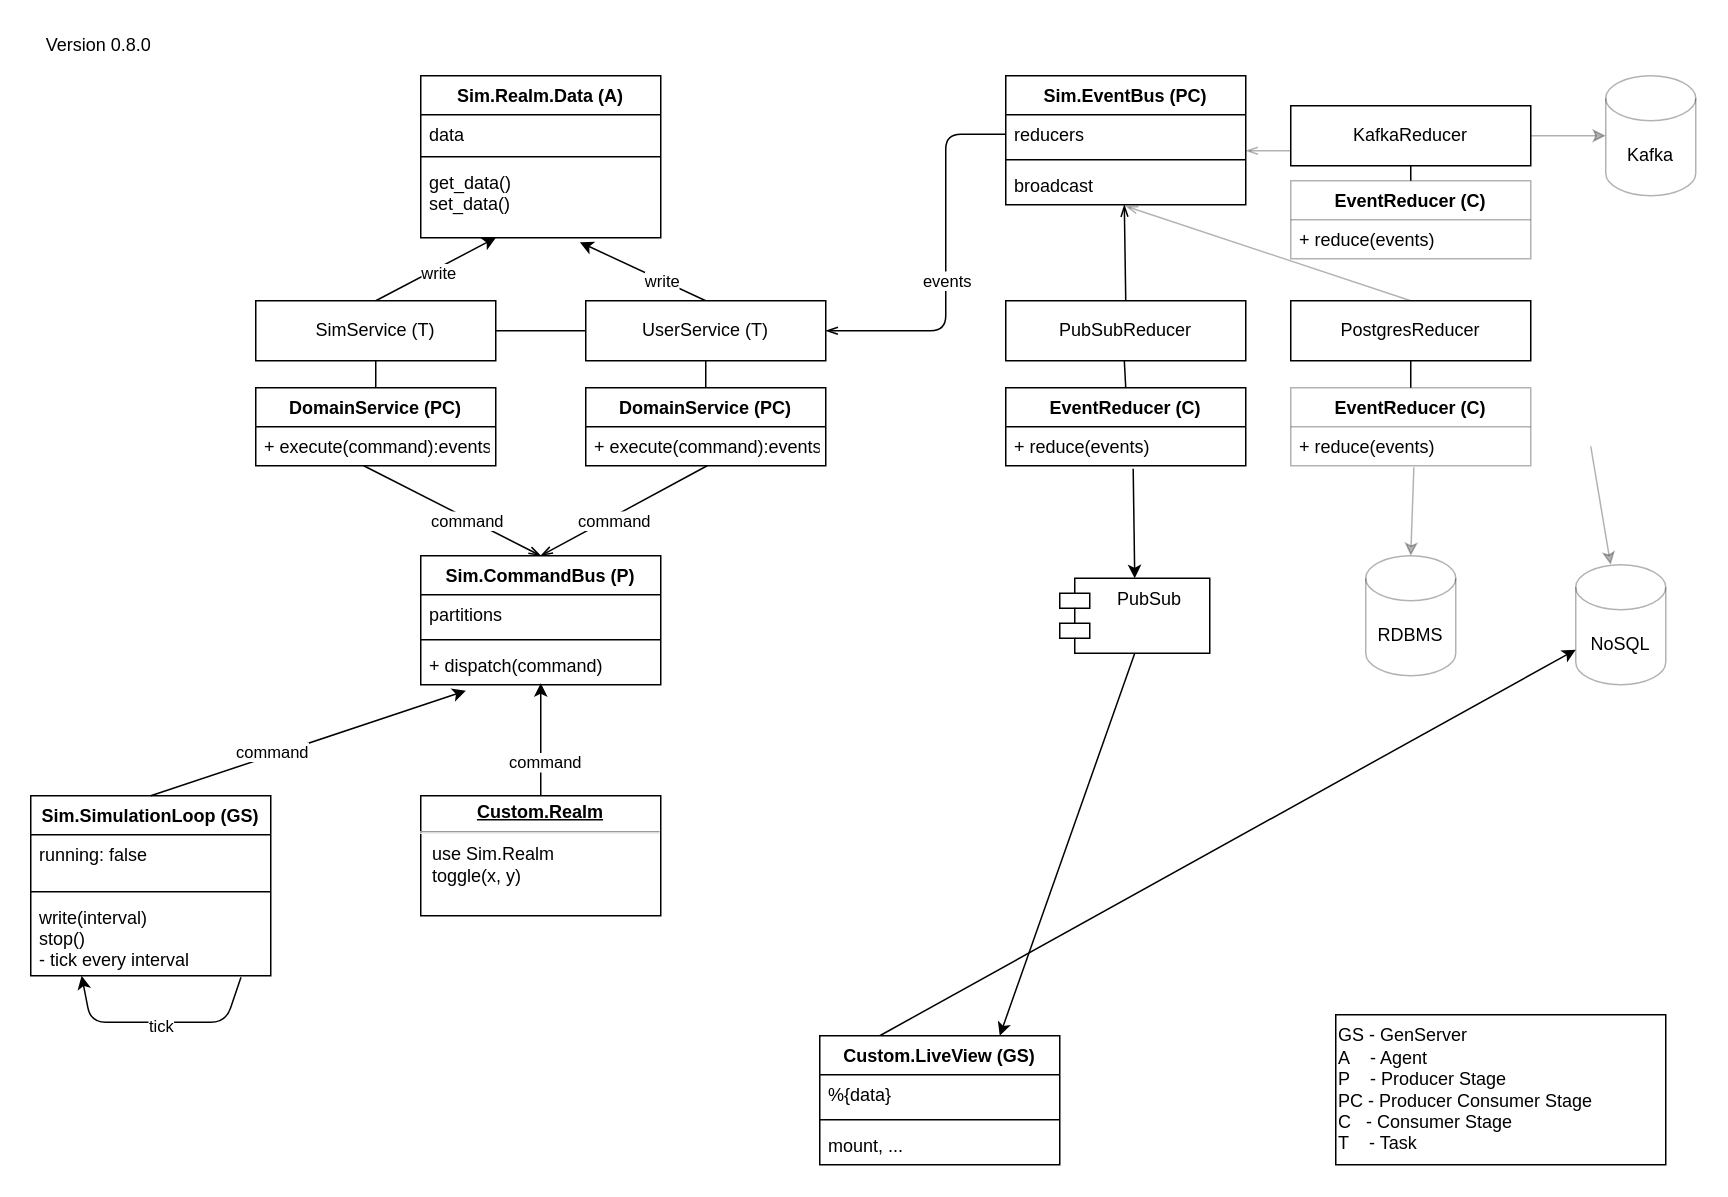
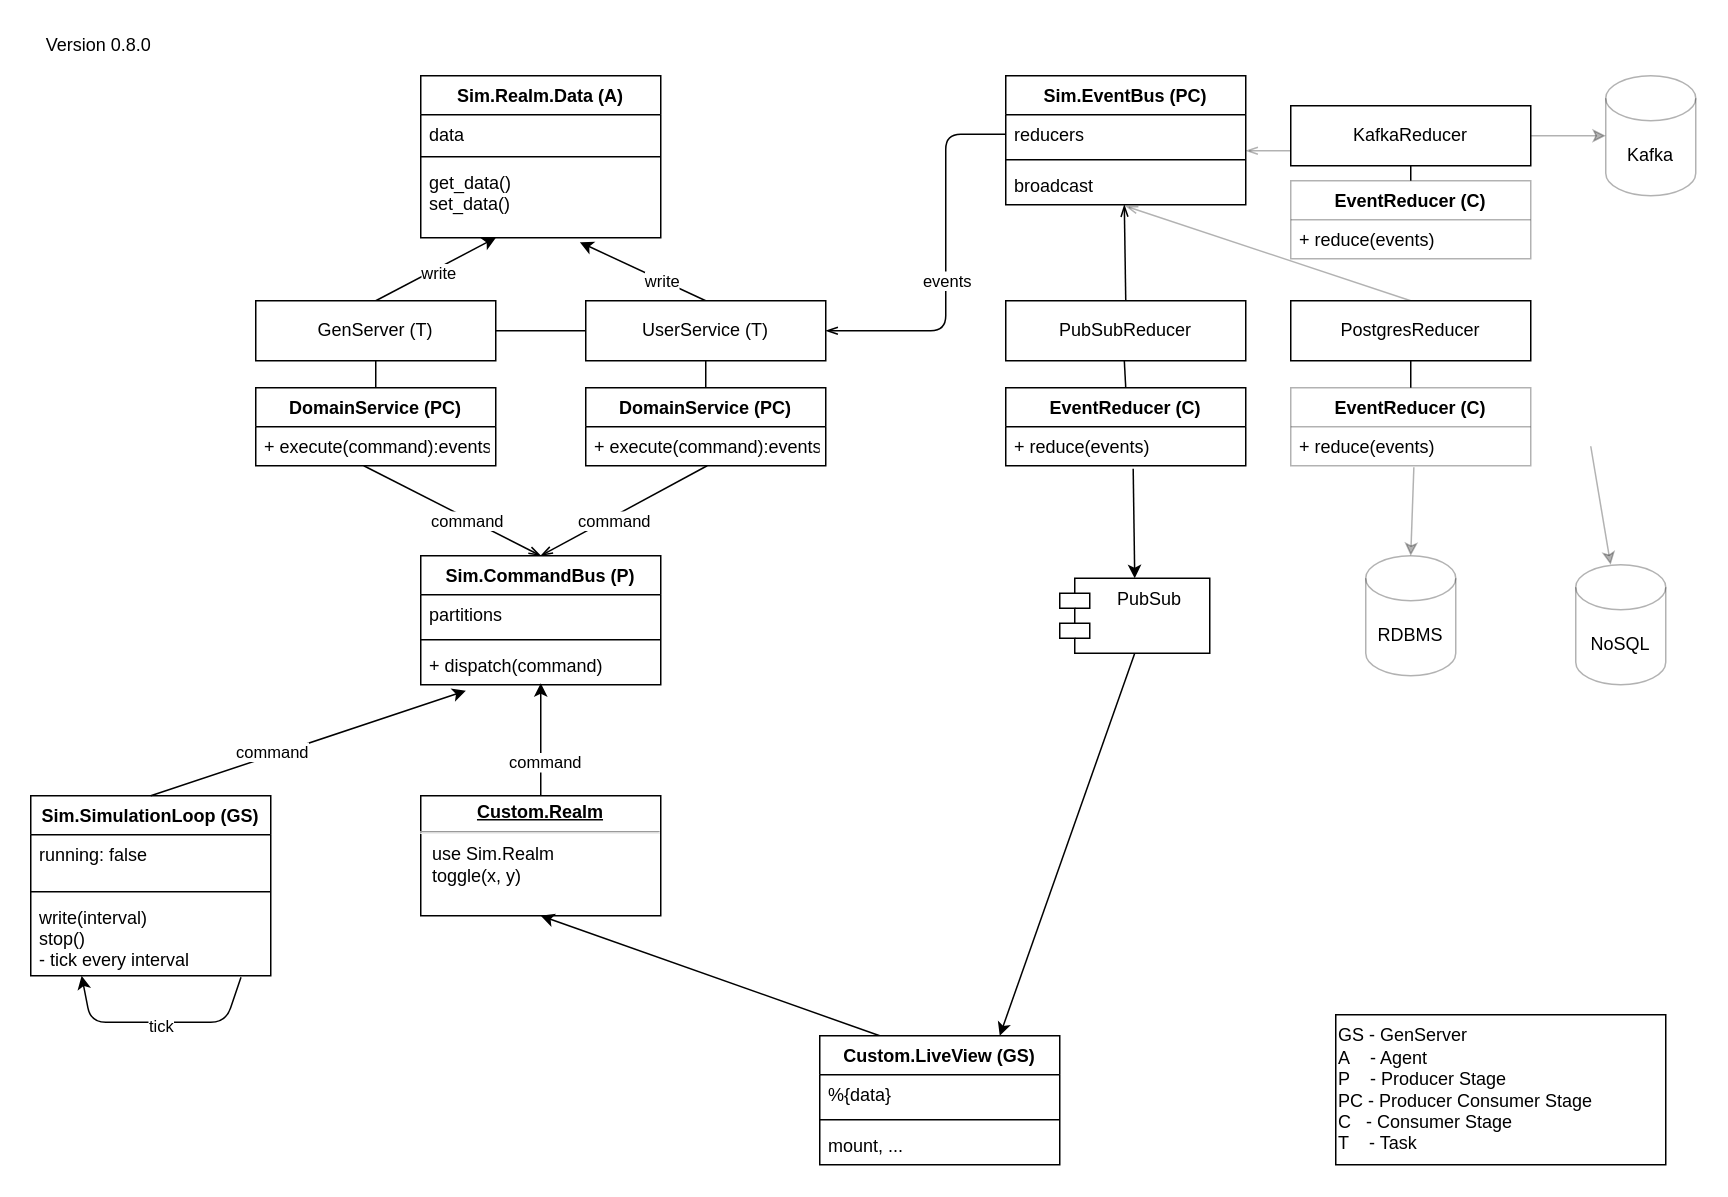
node "SimService (T)": label "SimService (T)" -> "GenServer (T)"
edge "Custom.LiveView (GS)" -> "NoSQL": now "Custom.LiveView (GS)" -> "Custom.Realm use Sim.Realm toggle(x, y)"
